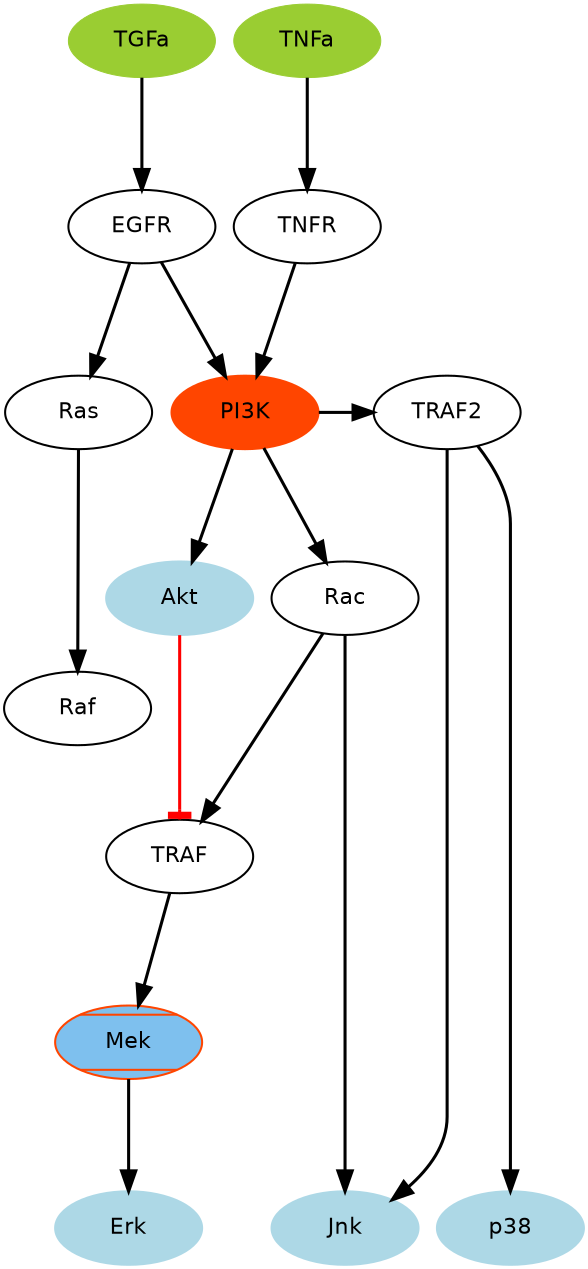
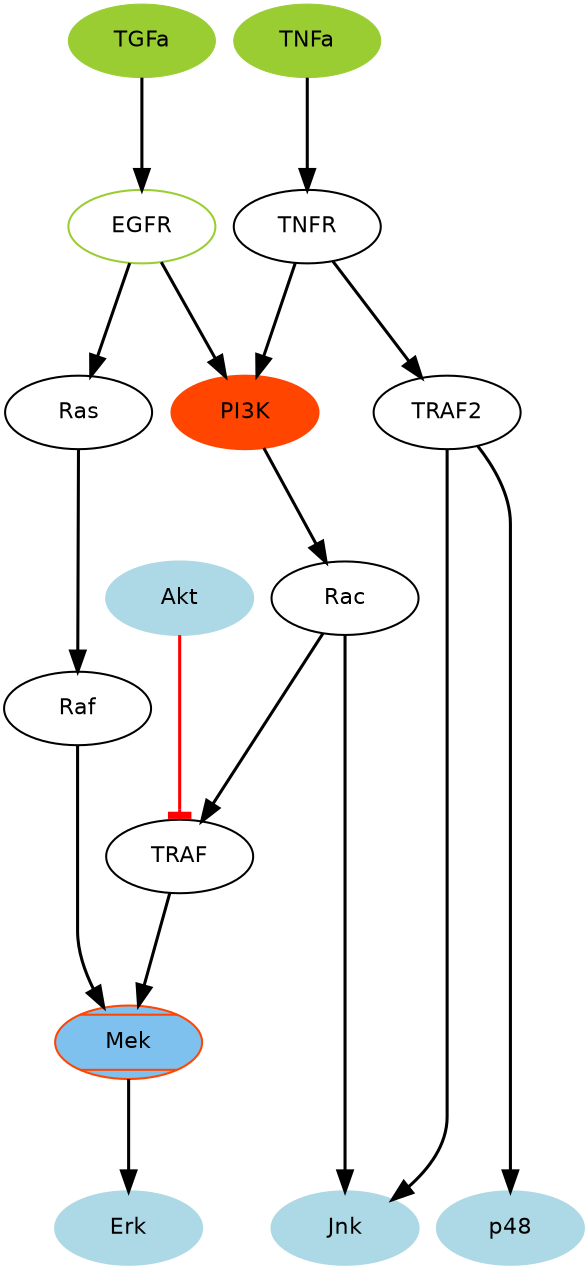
node "EGFR": color black -> olivedrab3
edge "PI3K" -> "TRAF2": now "TNFR" -> "TRAF2"
edge "PI3K" -> "Akt": removed
edge "Raf" -> "Mek": added
node "p38": label "p38" -> "p48"
